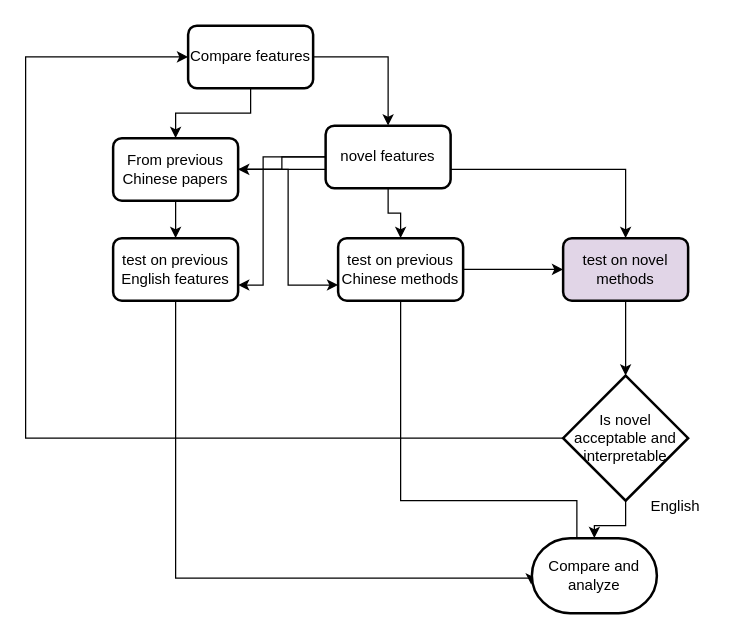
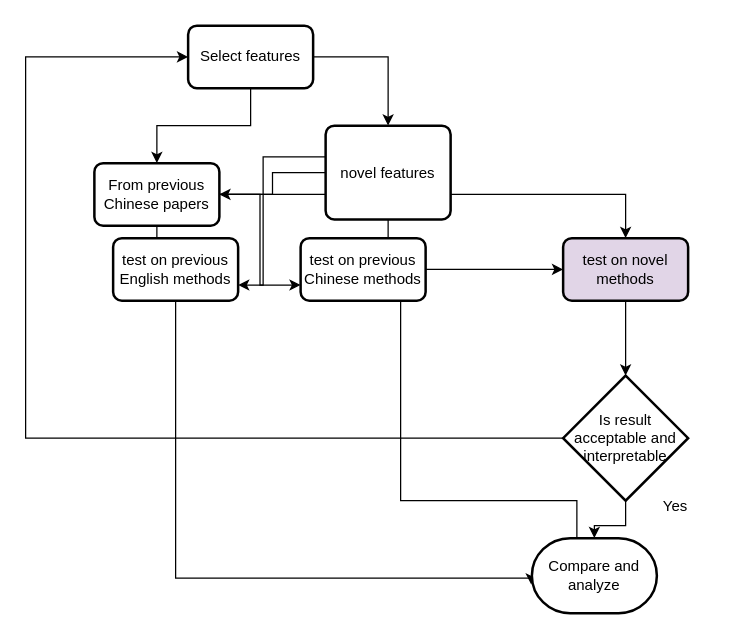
node "Compare features": label "Compare features" -> "Select features"
node "novel features": size 125x63 -> 125x94
node "From previous Chinese papers": moved (176, 169) -> (157, 194)
node "test on previous English features": label "test on previous English features" -> "test on previous English methods"
node "test on previous Chinese methods": moved (401, 269) -> (363, 269)
node "Is novel acceptable and interpretable": label "Is novel acceptable and interpretable" -> "Is result acceptable and interpretable"
node "English": label "English" -> "Yes"
